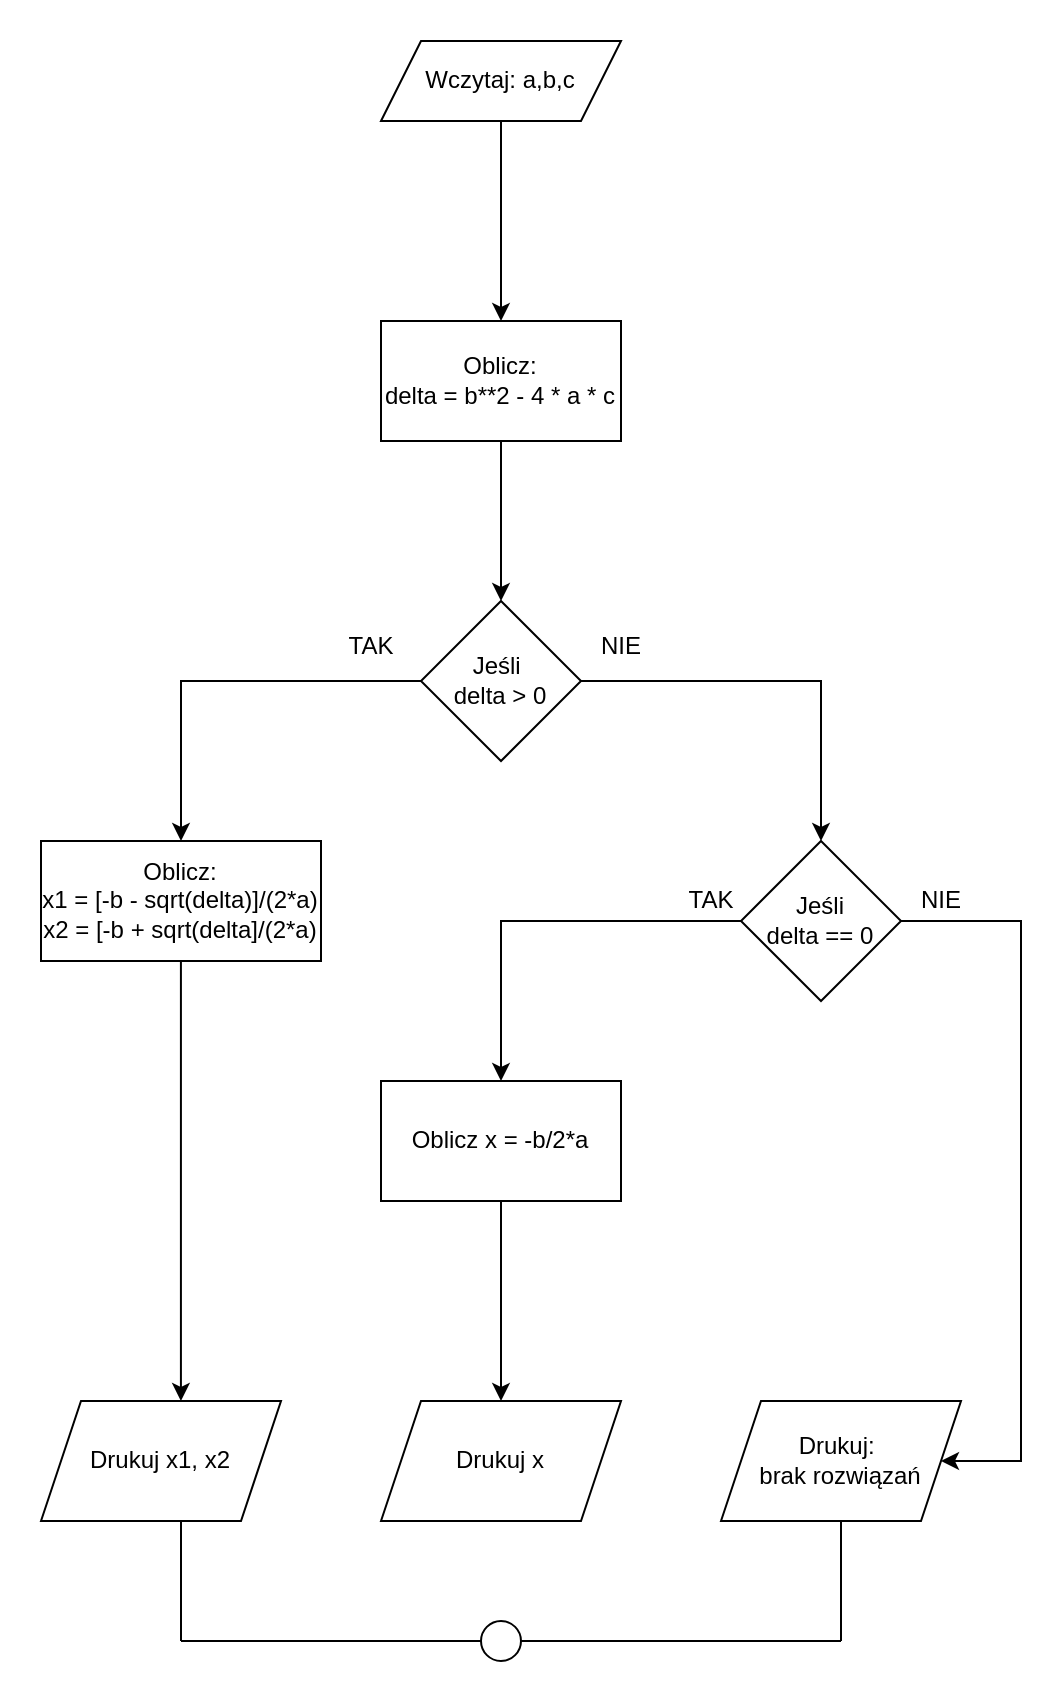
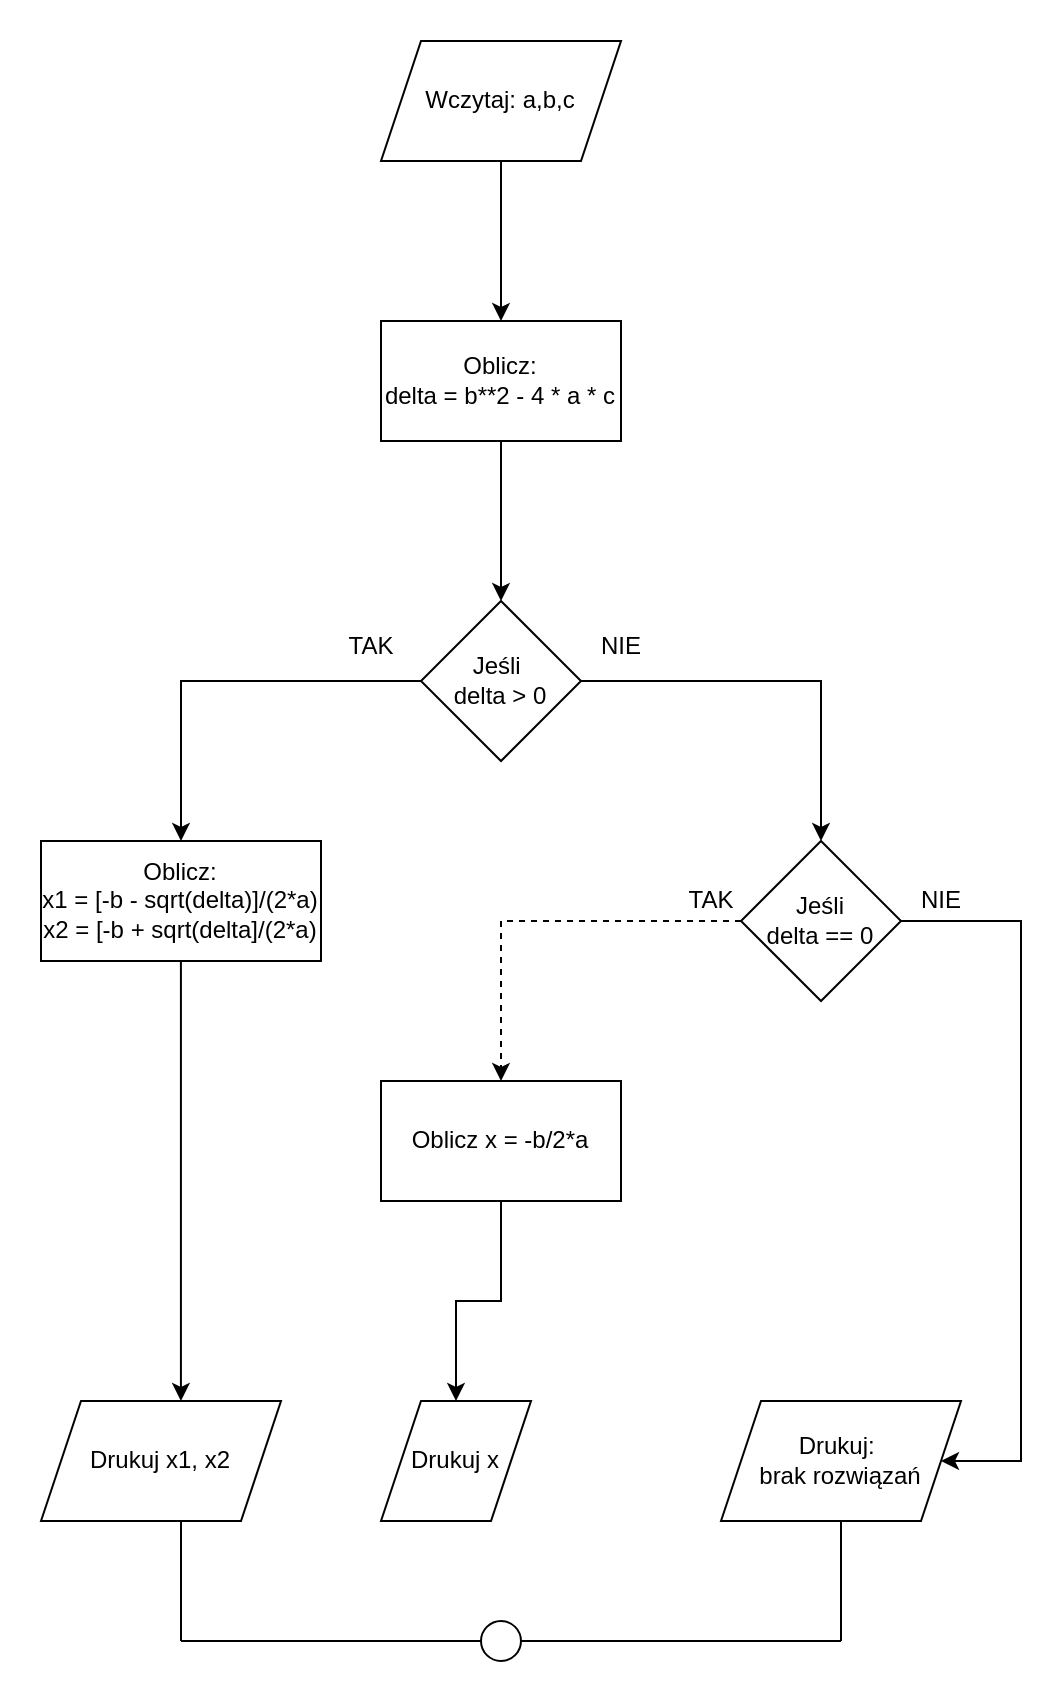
node "Wczytaj: a,b,c": size 240x80 -> 240x120
edge "Jeśli delta == 0" -> "Oblicz x = -b/2*a": style solid -> dashed
node "Drukuj x": size 240x120 -> 150x120
